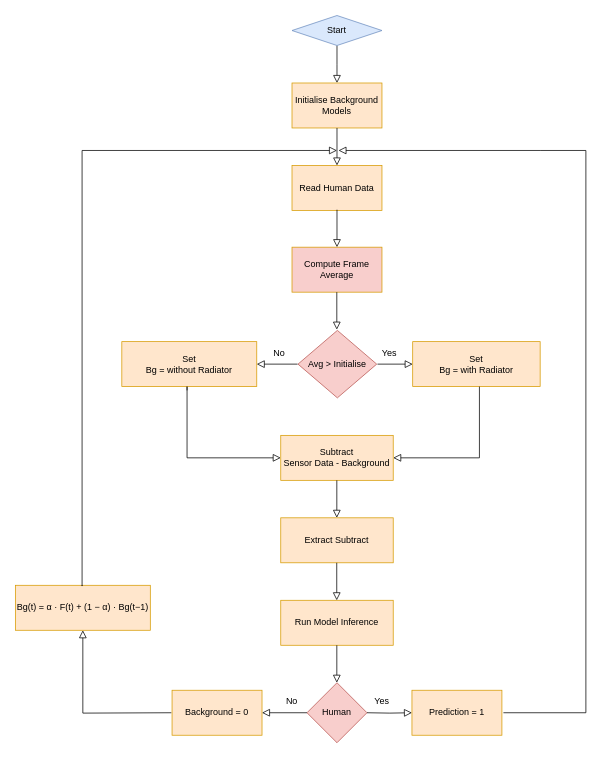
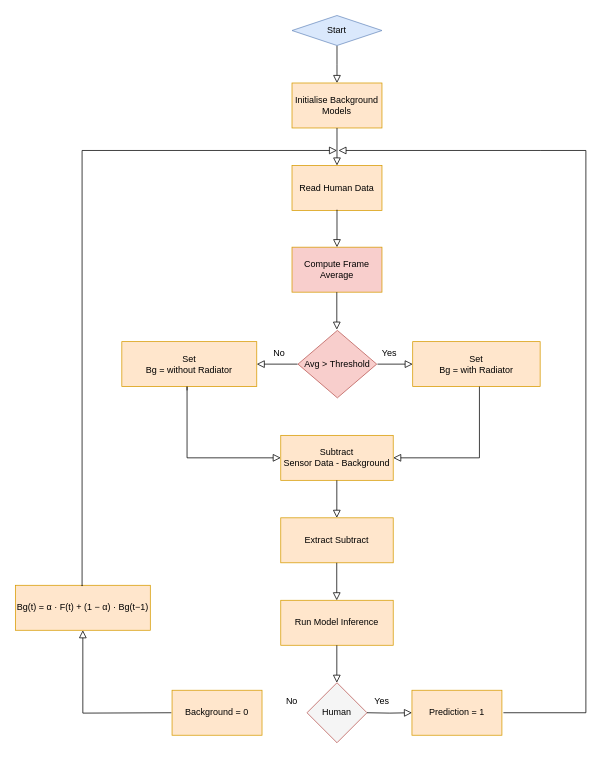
node "Avg > Initialise": label "Avg > Initialise" -> "Avg > Threshold"
edge "Human" -> "Background = 0": removed
node "Human": fillcolor #f8cecc -> #f5f5f5
